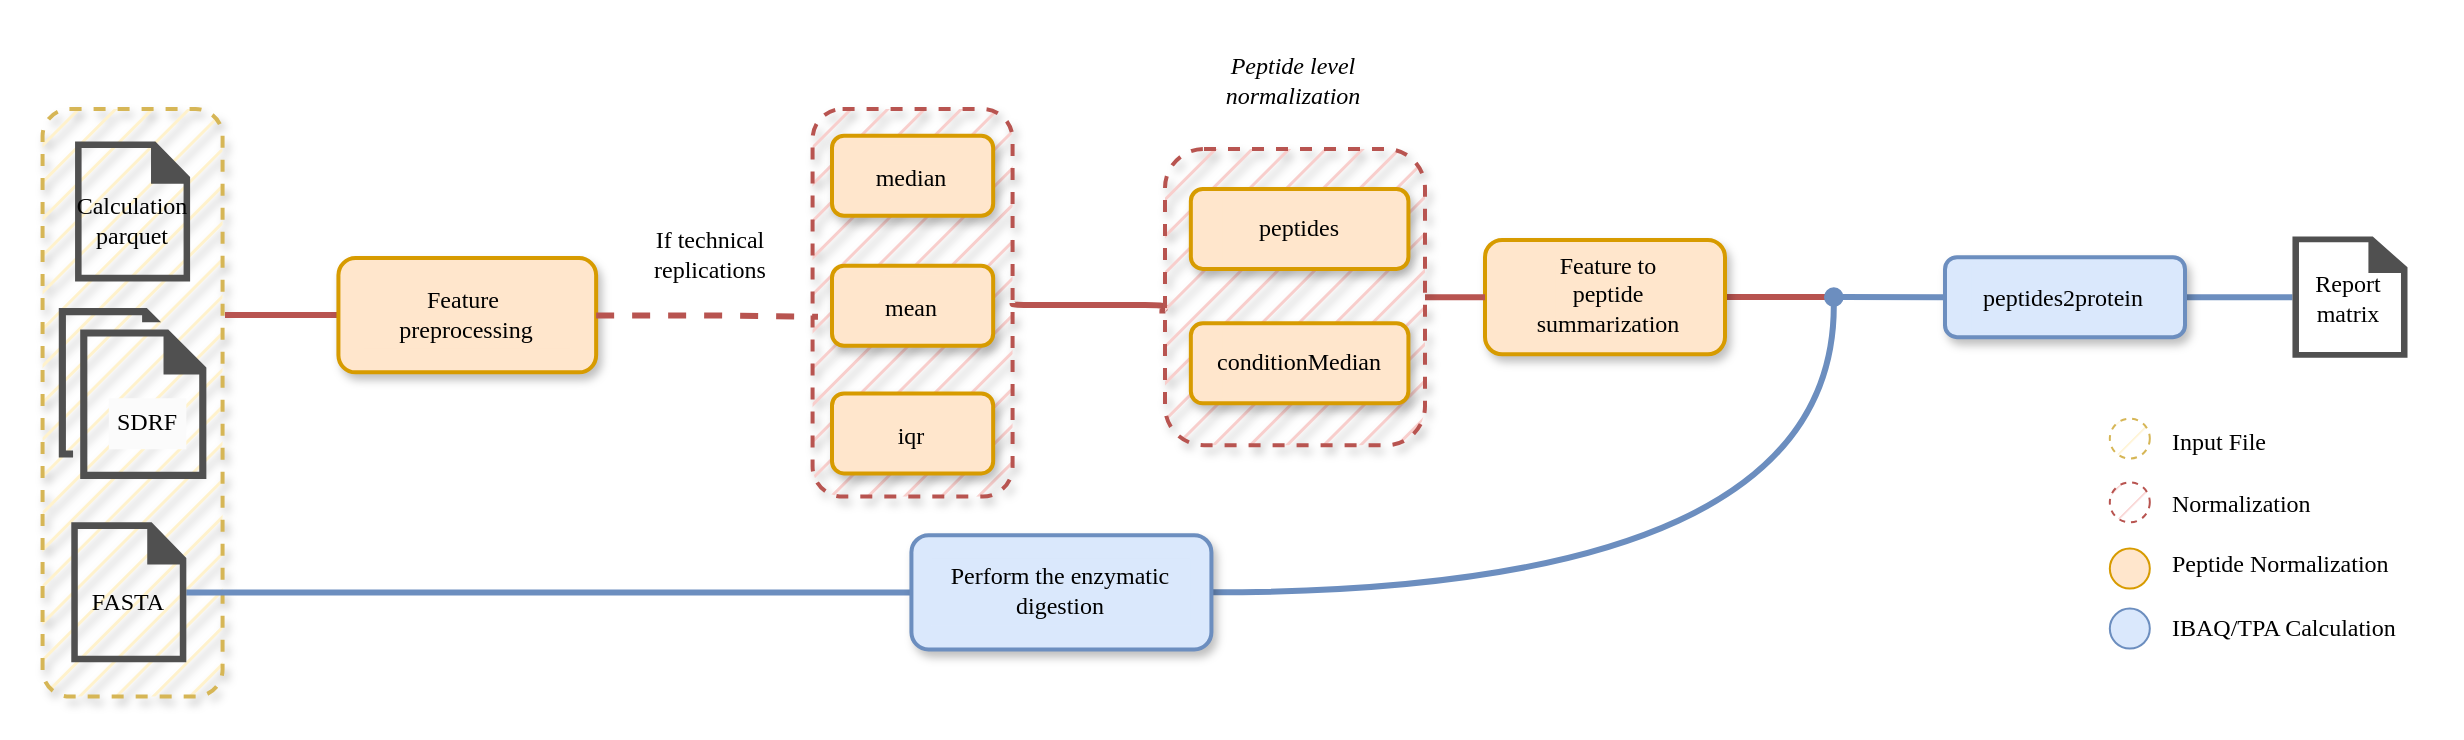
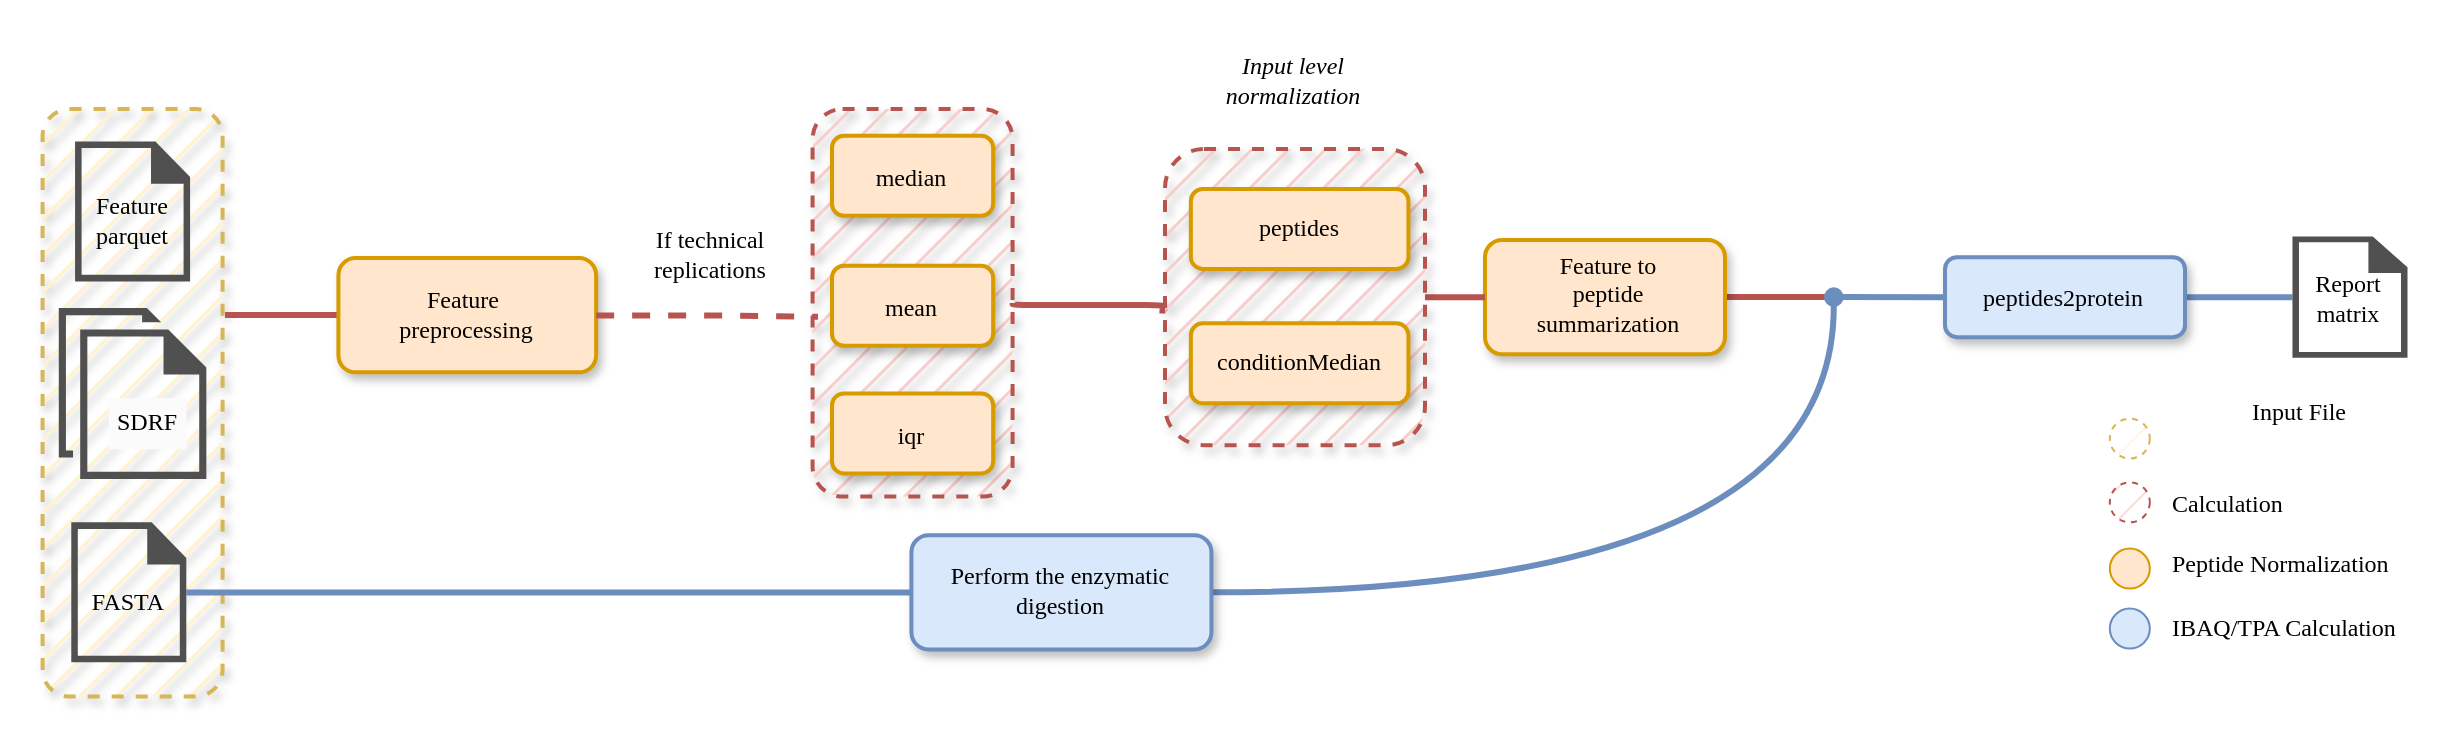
node "Peptide level normalization": label "Peptide level normalization" -> "Input level normalization"
node "Calculation parquet": label "Calculation parquet" -> "Feature parquet"
node "Input File": moved (2264, 443) -> (2344, 413)
node "Normalization": label "Normalization" -> "Calculation"
